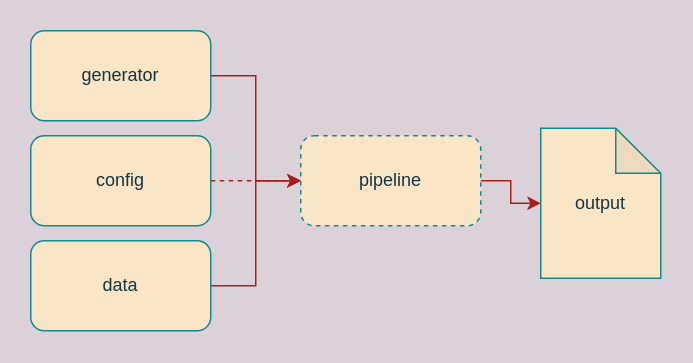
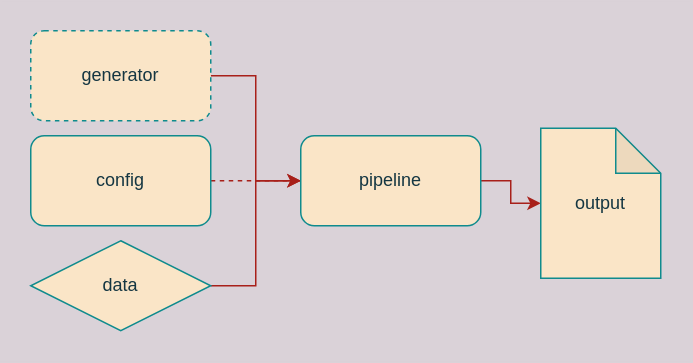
node "generator": style solid -> dashed
node "pipeline": style dashed -> solid
node "data": shape rounded rectangle -> diamond
edge "data" -> "pipeline": arrowhead classic -> none
